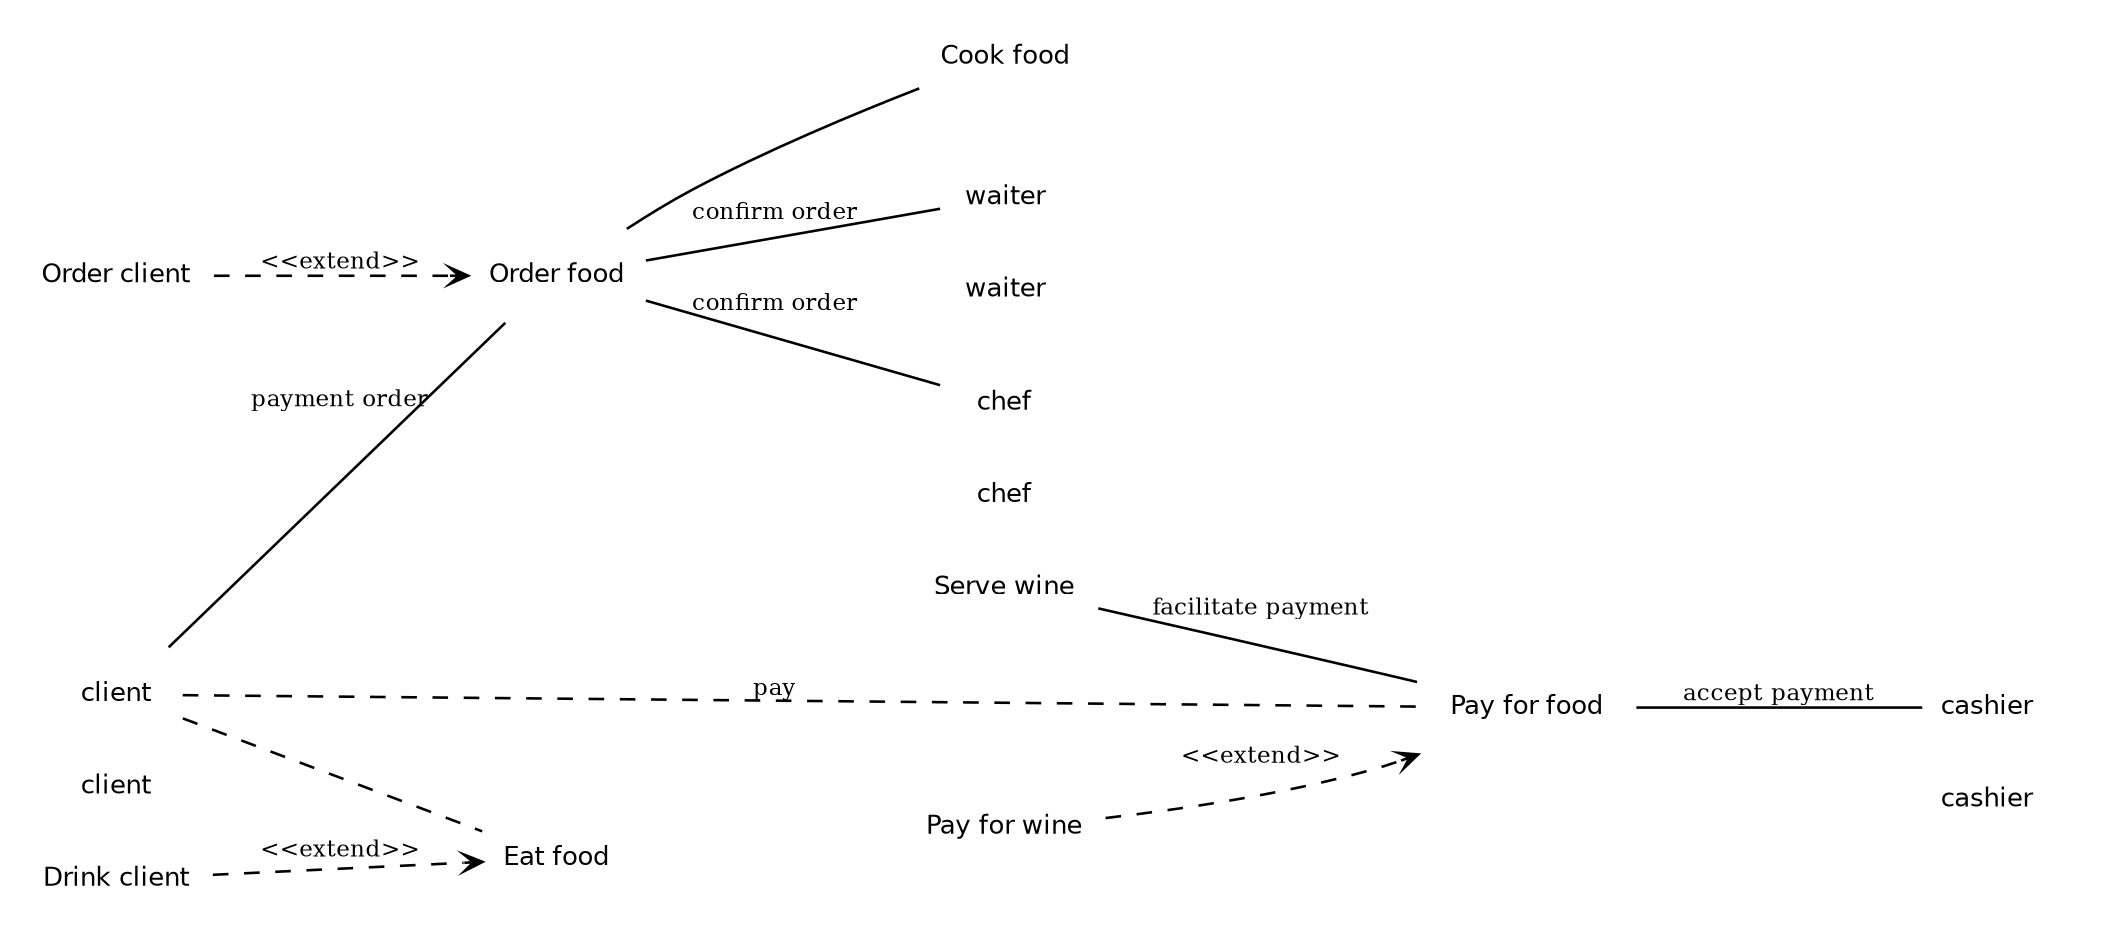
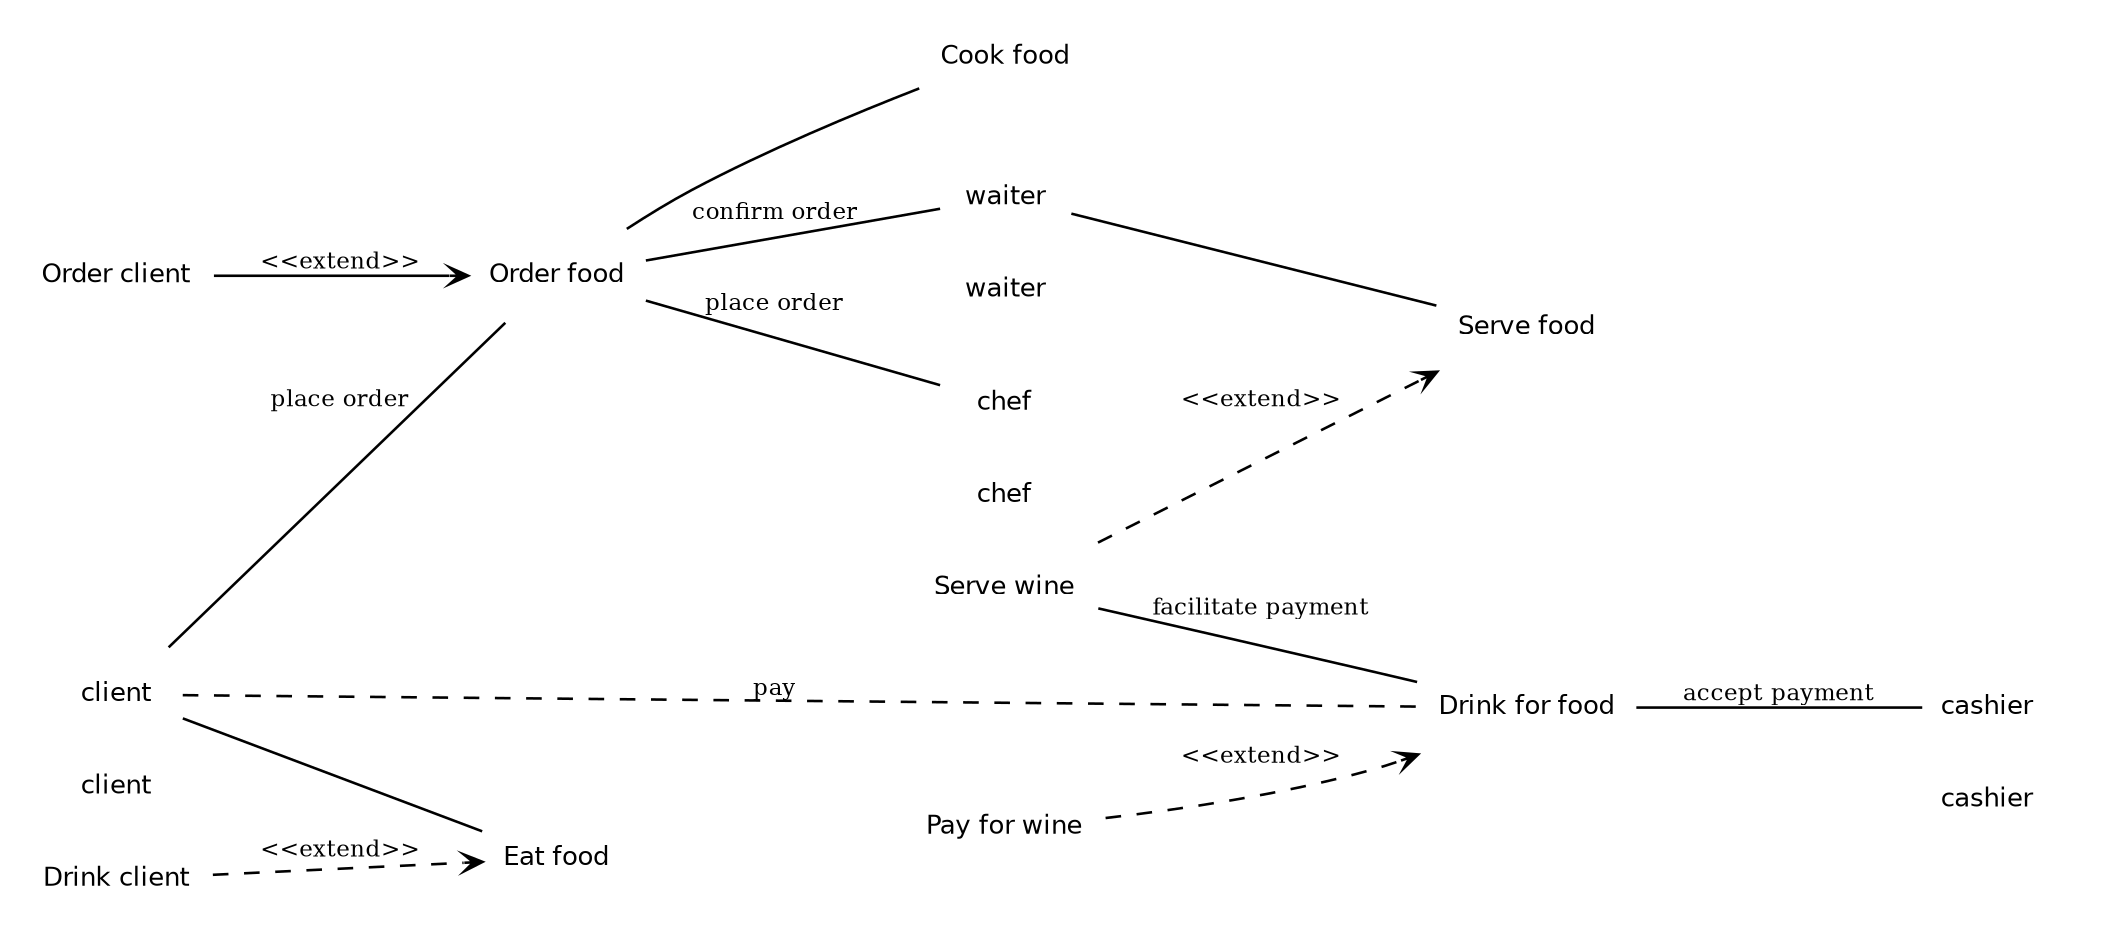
edge "Order client" -> "Order food": style dashed -> solid
edge "Order food" -- "chef": label "confirm order" -> "place order"
node "Serve food": added
edge "Order food" -- "client": label "payment order" -> "place order"
node "Pay for food": label "Pay for food" -> "Drink for food"
edge "client" -- "Eat food": style dashed -> solid
